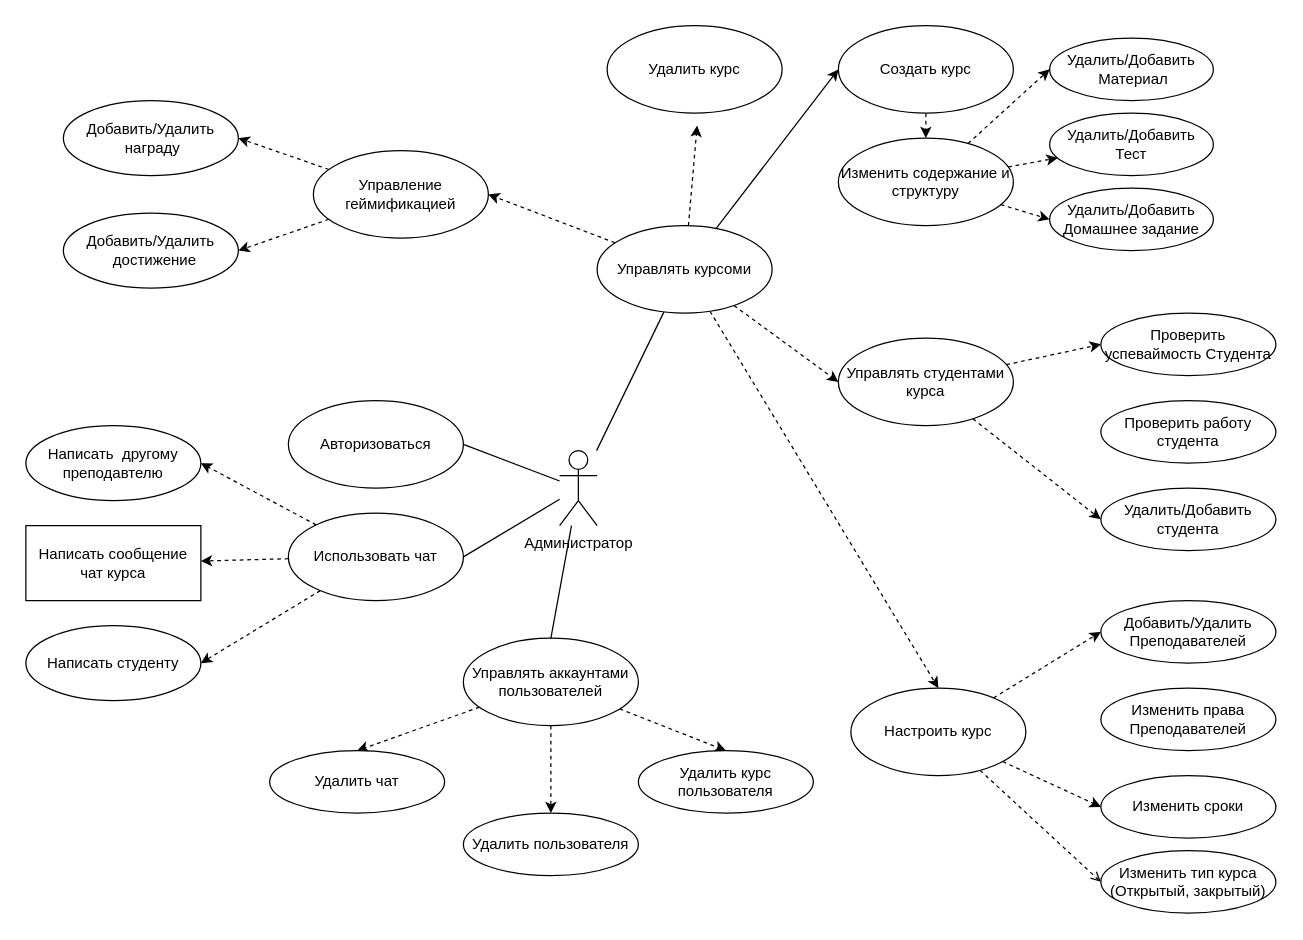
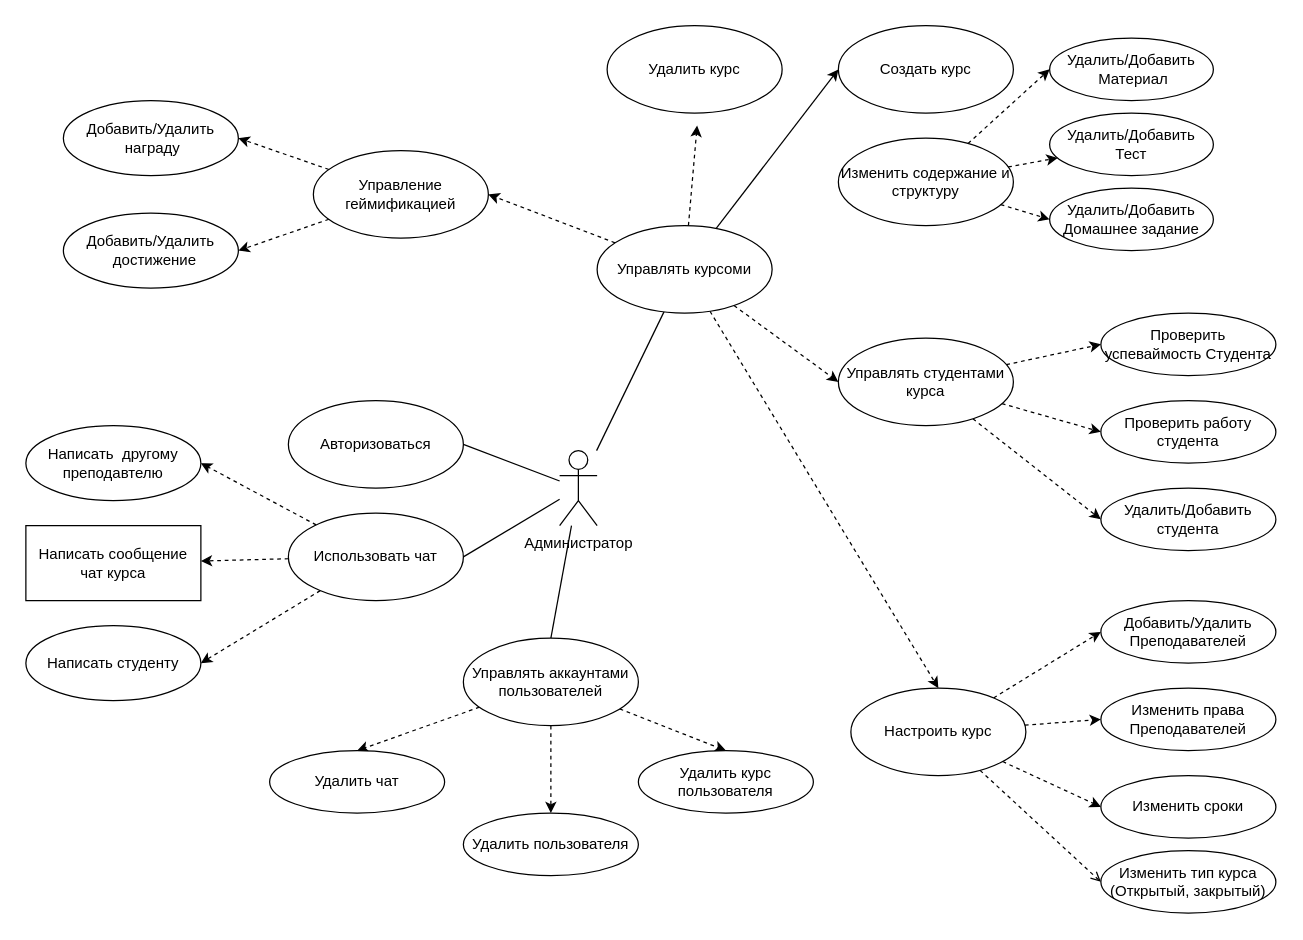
edge "Создать курс" -> "Изменить содержание и структуру": removed
edge "Управлять студентами курса" -> "Проверить работу студента": added
edge "Настроить курс" -> "Изменить права Преподавателей": added
